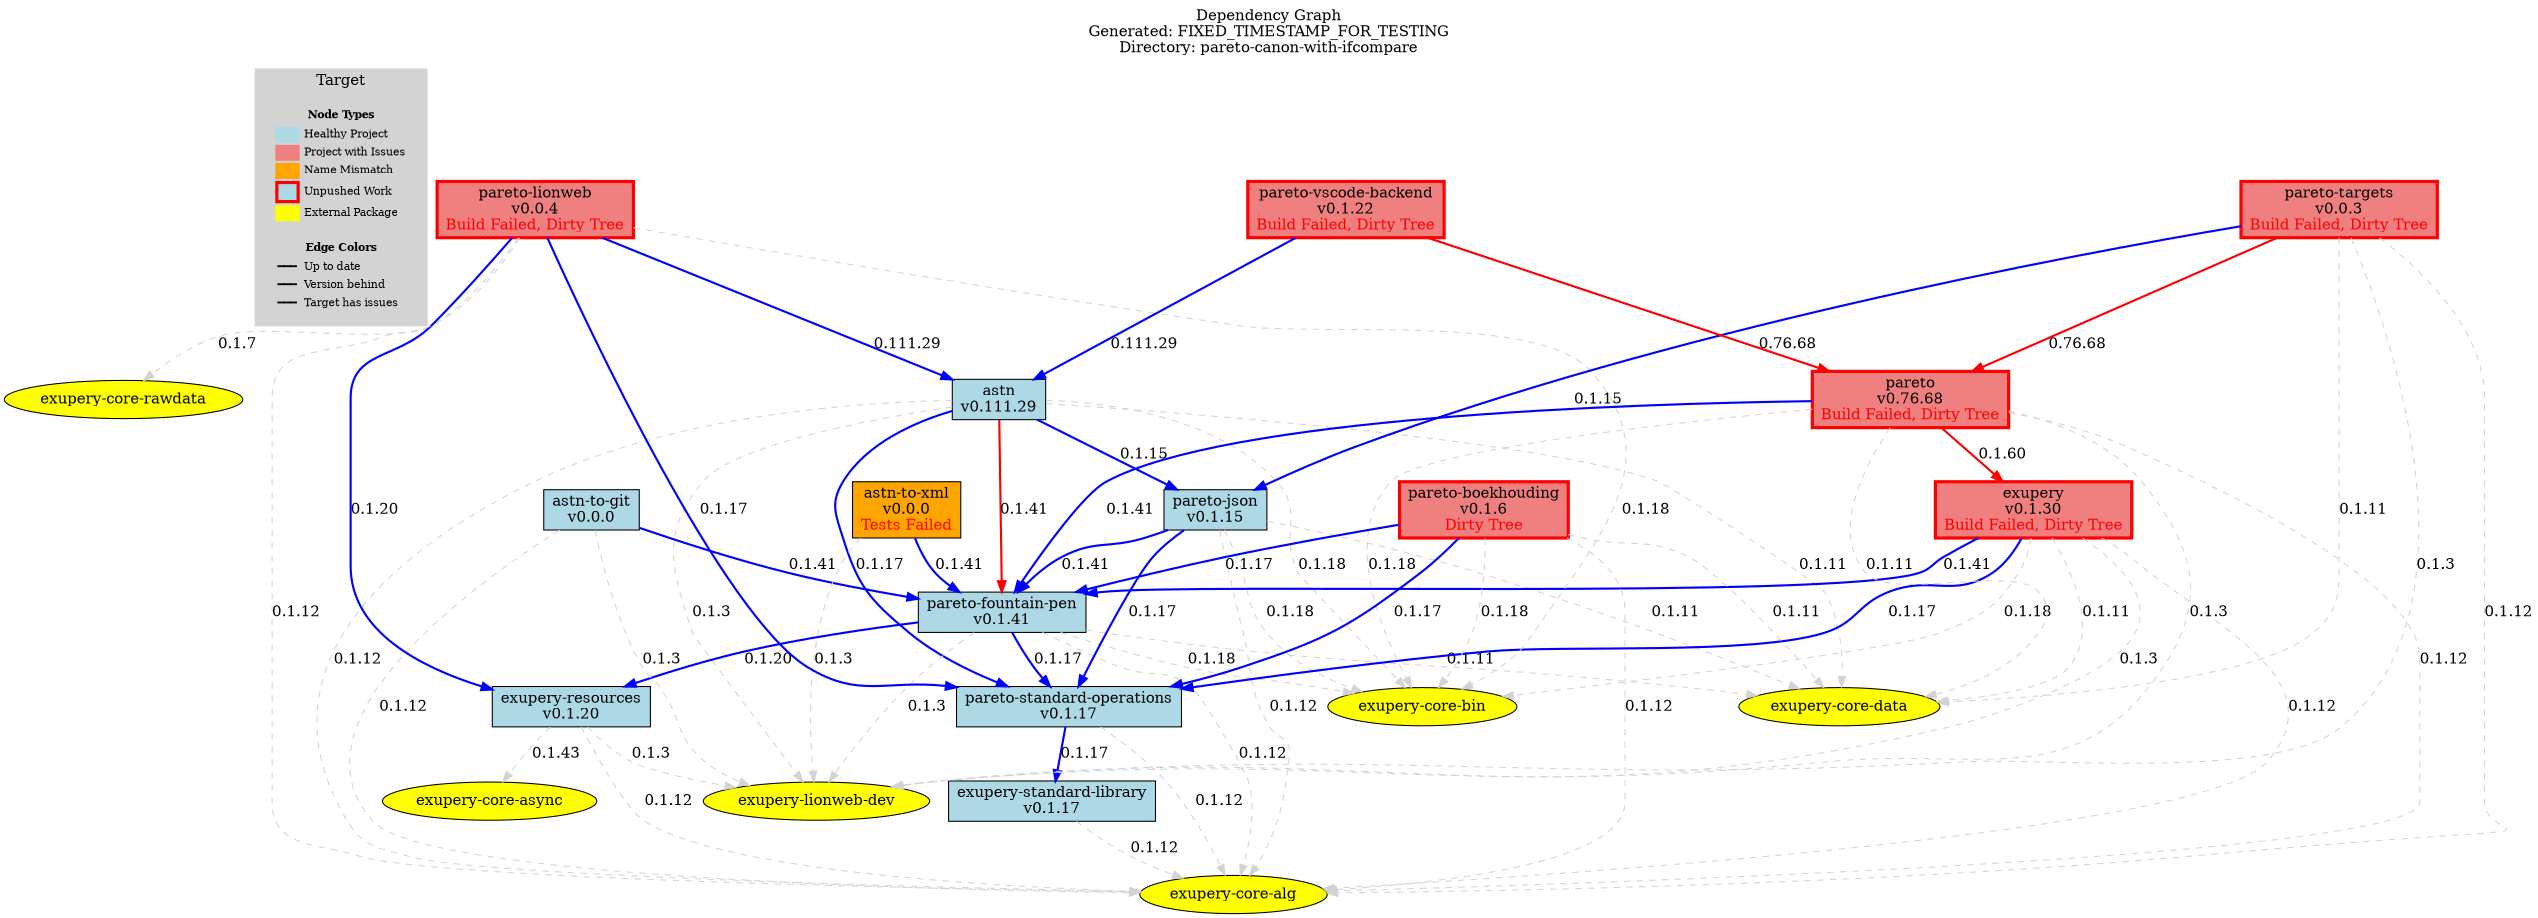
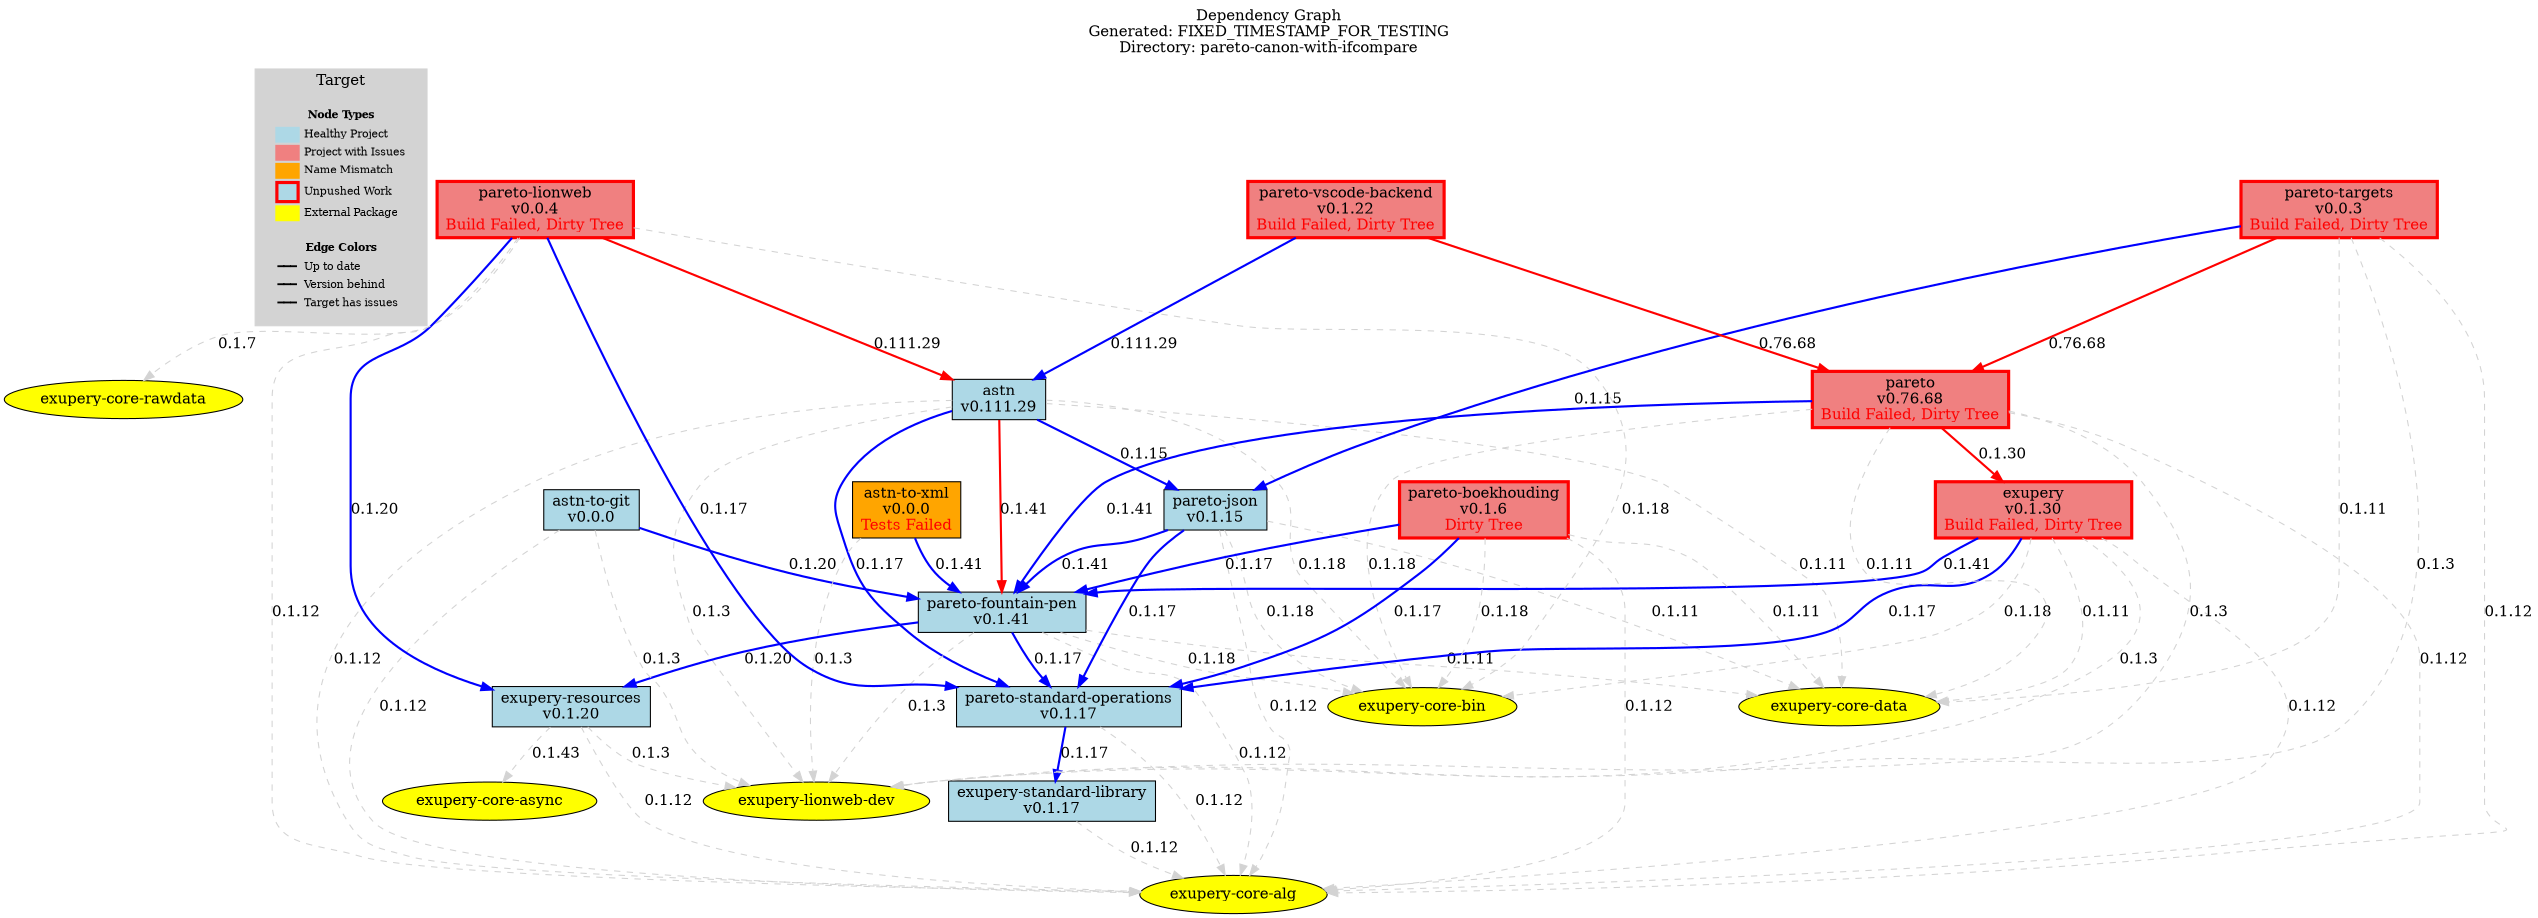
edge "pareto-lionweb" -> "astn": color blue -> red
edge "pareto" -> "exupery": label "0.1.60" -> "0.1.30"
edge "astn-to-git" -> "pareto-fountain-pen": label "0.1.41" -> "0.1.20"
